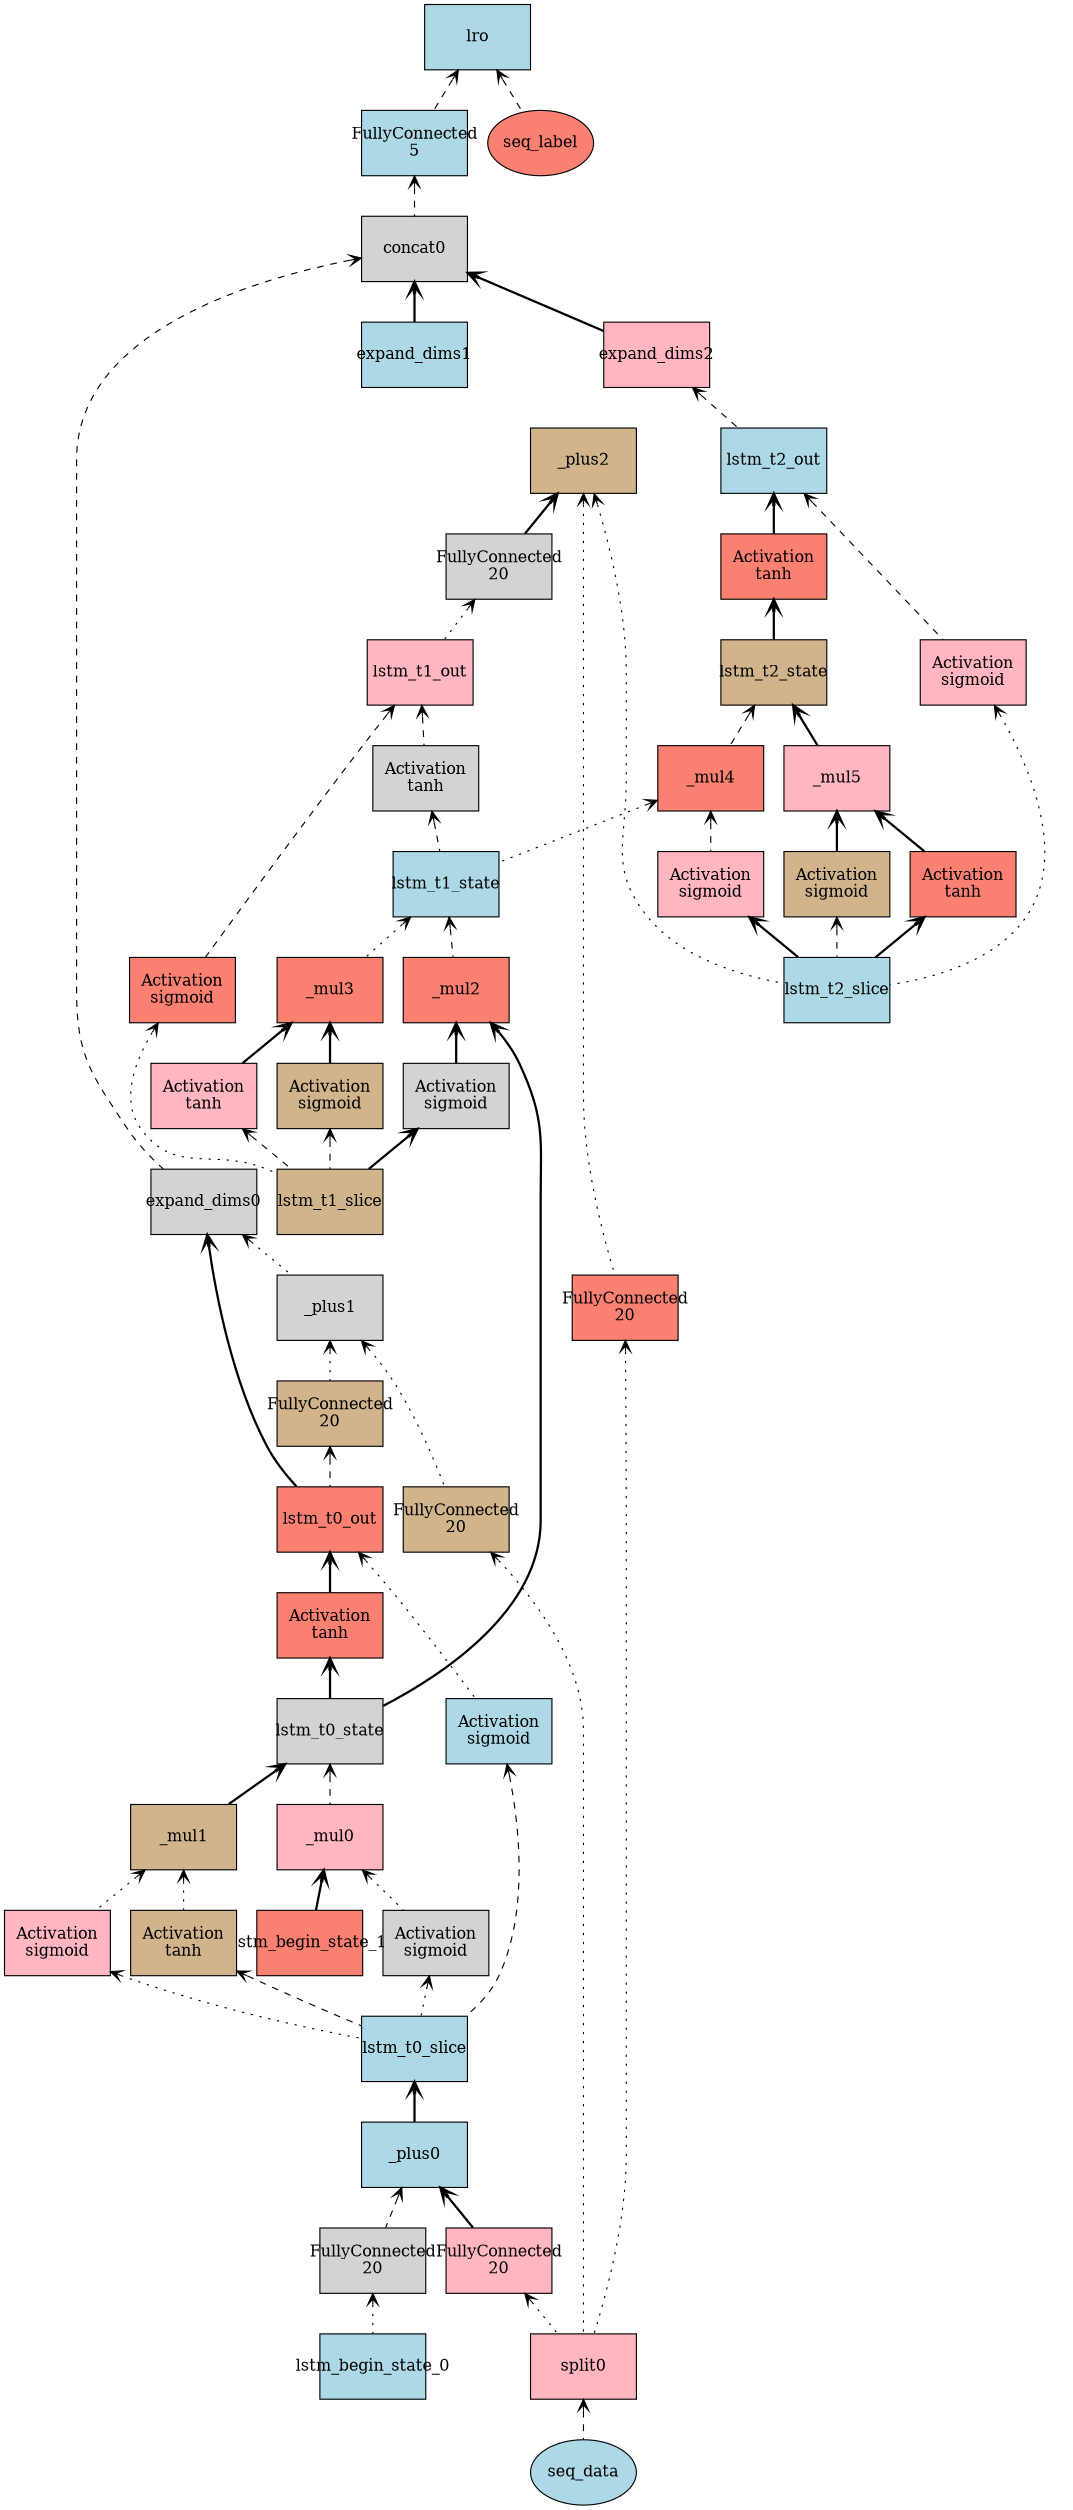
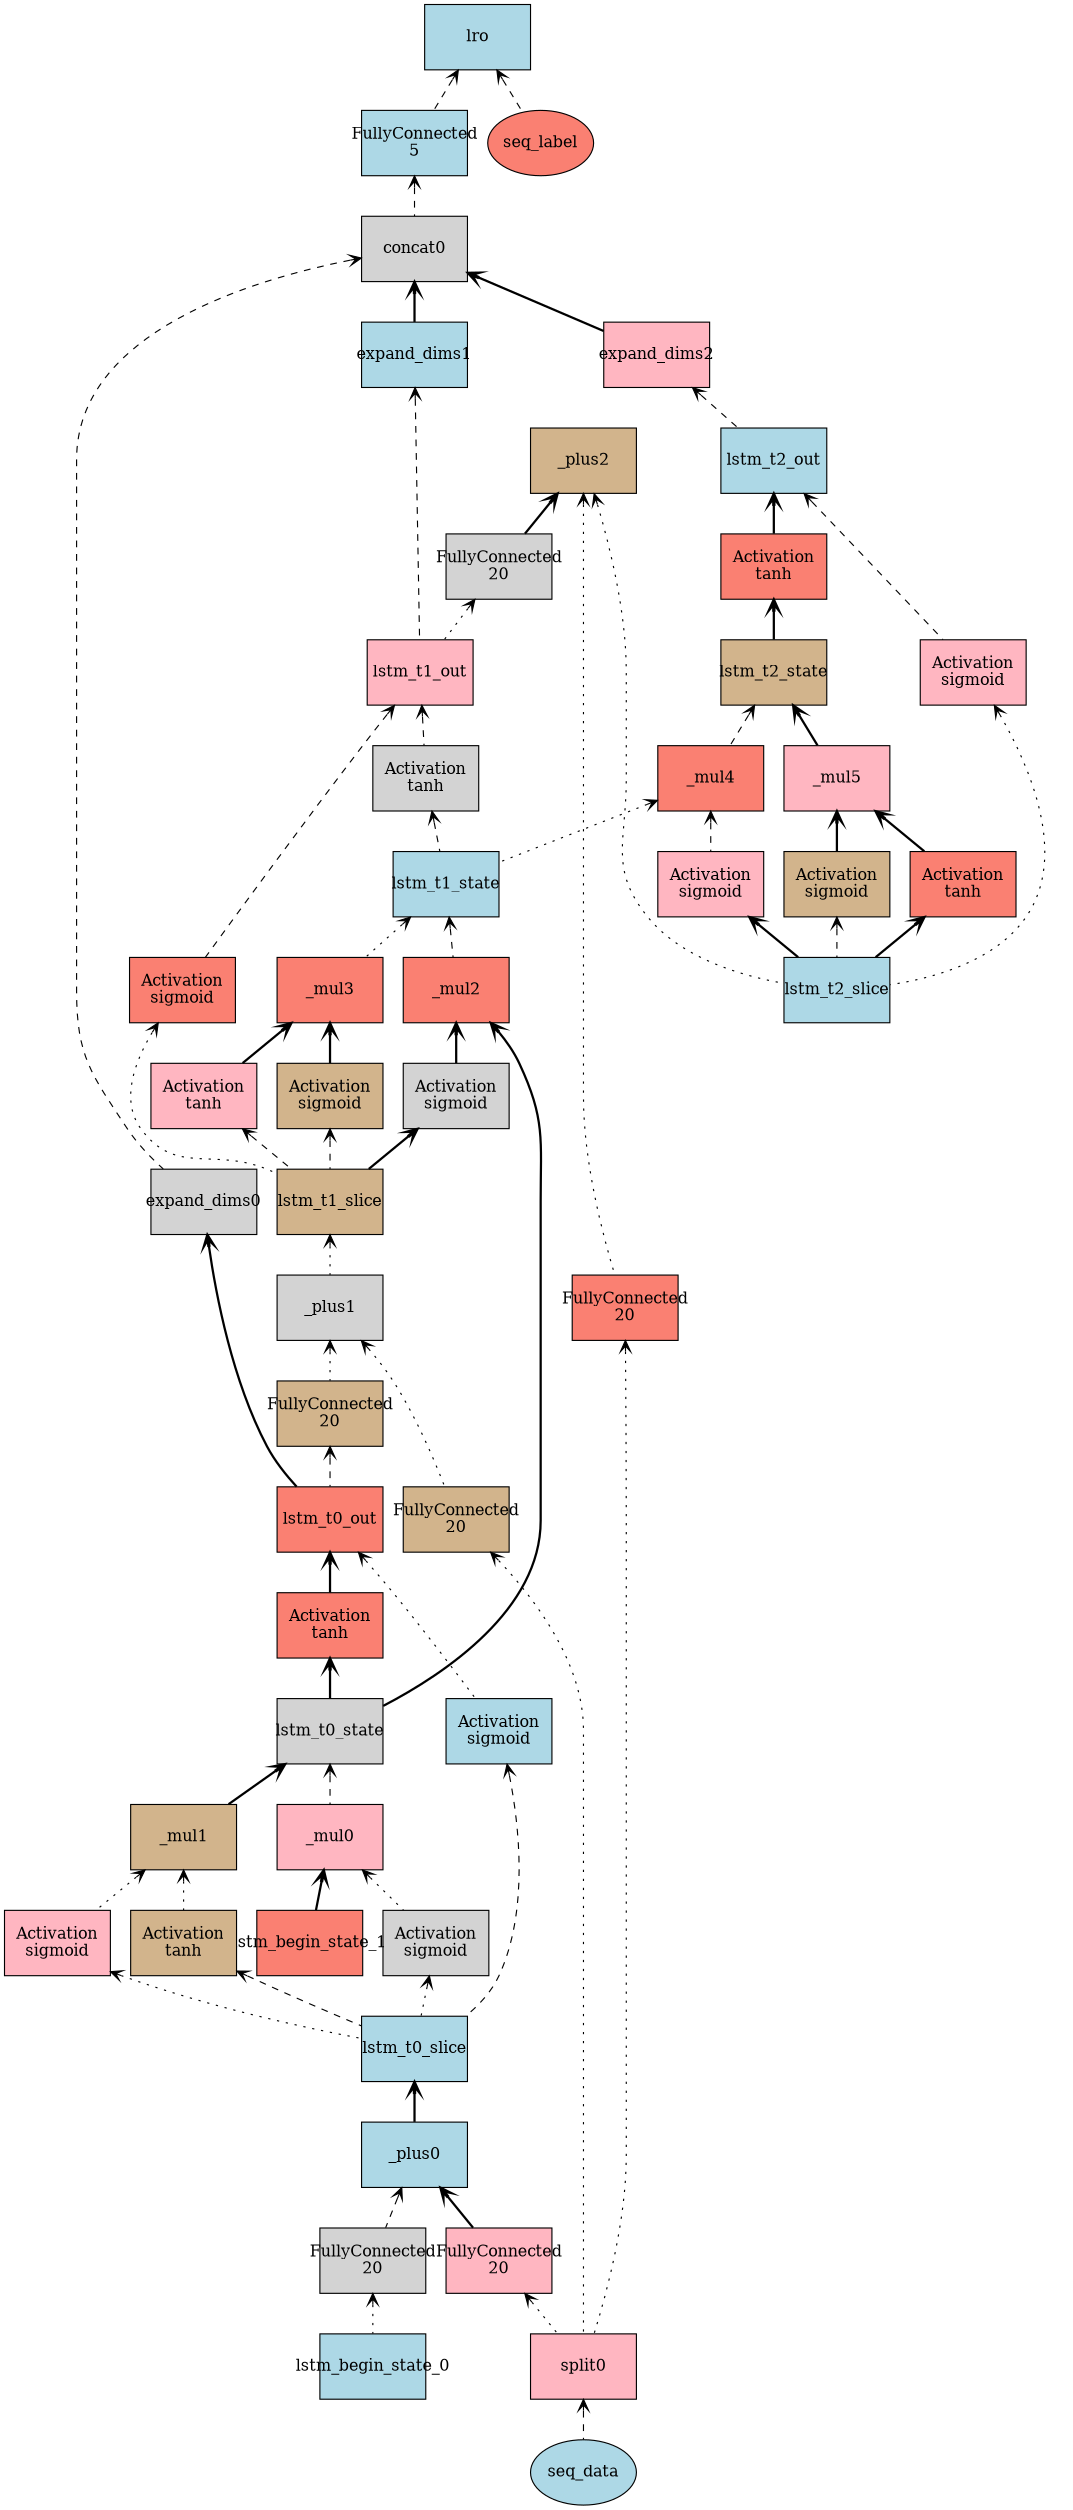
edge "lstm_t1_out" -> "expand_dims1": added
edge "_plus1" -> "expand_dims0": now "_plus1" -> "lstm_t1_slice"
